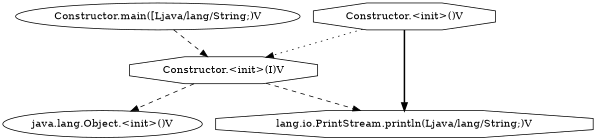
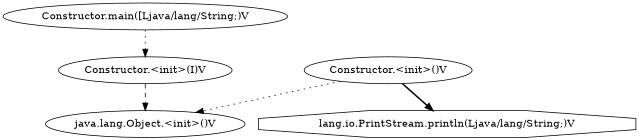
node "Constructor.<init>()V": shape octagon -> ellipse
edge "Constructor.main([Ljava/lang/String;)V" -> "Constructor.<init>(I)V": style dashed -> dotted
edge "Constructor.<init>()V" -> "Constructor.<init>(I)V": now "Constructor.<init>()V" -> "java.lang.Object.<init>()V"
node "Constructor.<init>(I)V": shape octagon -> ellipse
edge "Constructor.<init>(I)V" -> "lang.io.PrintStream.println(Ljava/lang/String;)V": removed
